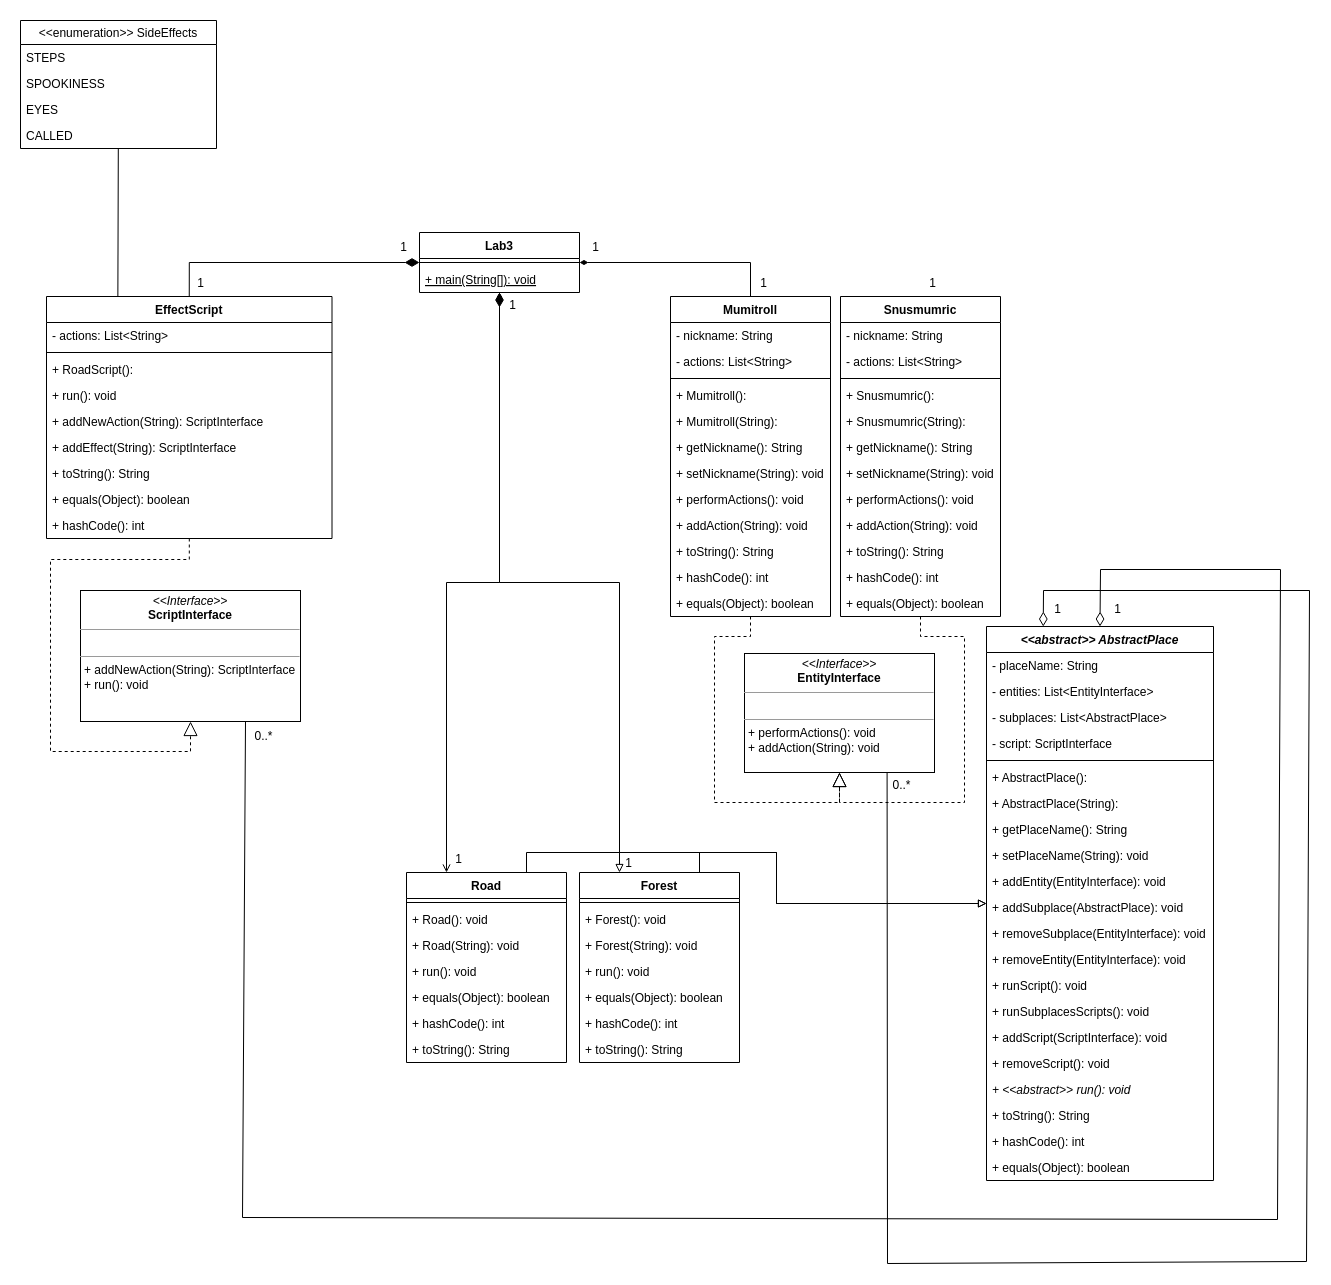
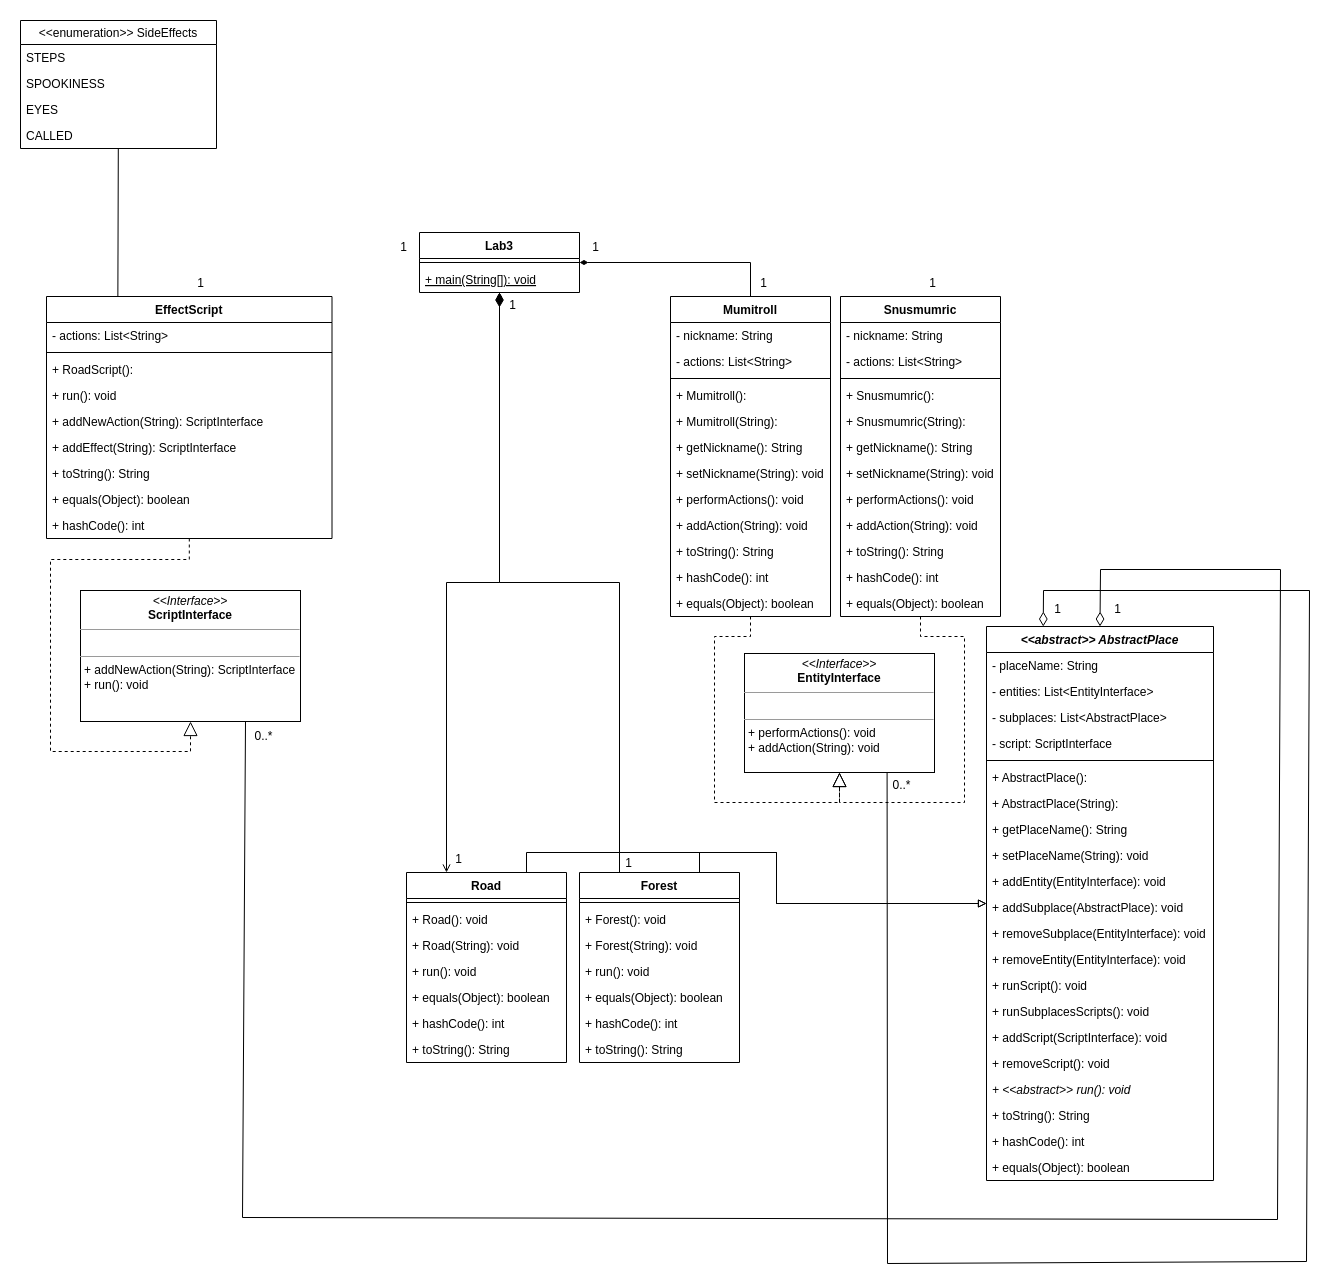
edge "EffectScript" -> "Lab3": removed
edge "Lab3" -- "Forest": arrowhead block -> none
